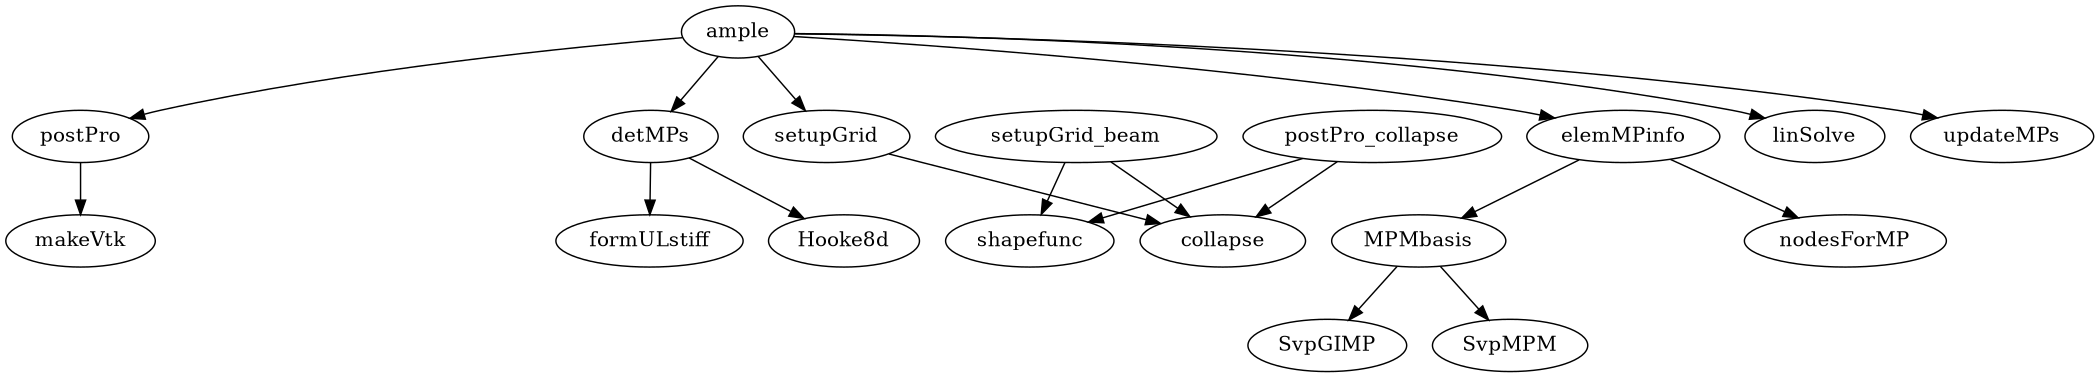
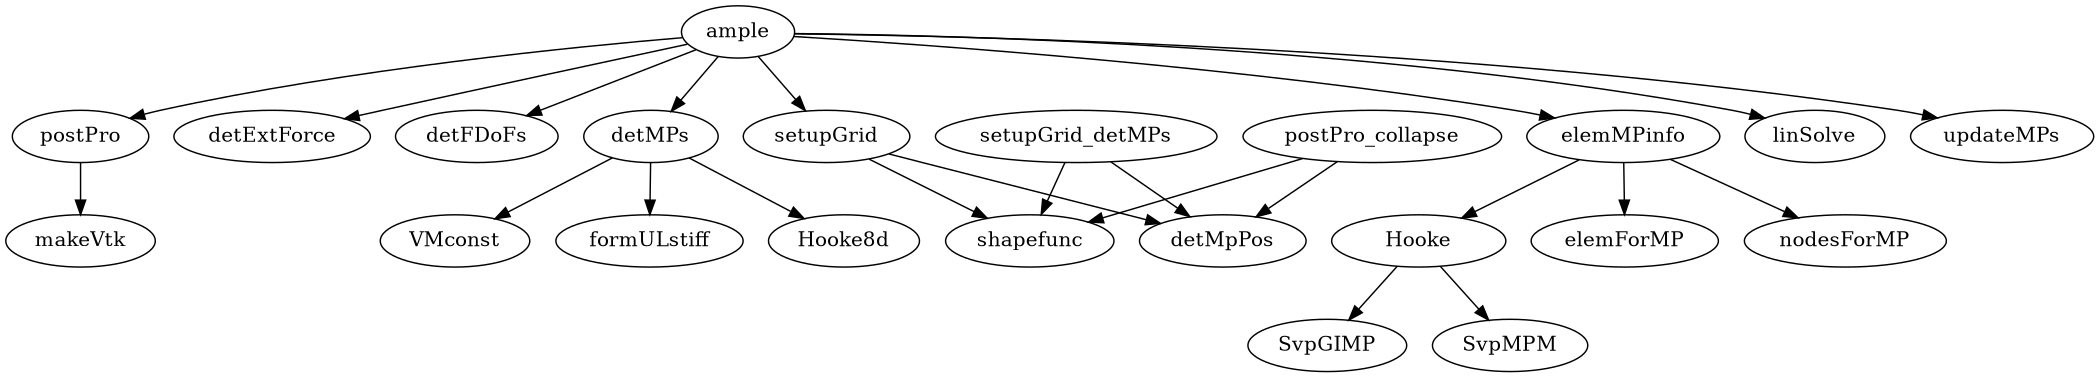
node "detExtForce": added
node "detFDoFs": added
node "setupGrid_beam": label "setupGrid_beam" -> "setupGrid_detMPs"
edge "setupGrid" -> "shapefunc": added
node "VMconst": added
node "collapse": label "collapse" -> "detMpPos"
node "MPMbasis": label "MPMbasis" -> "Hooke"
node "elemForMP": added
